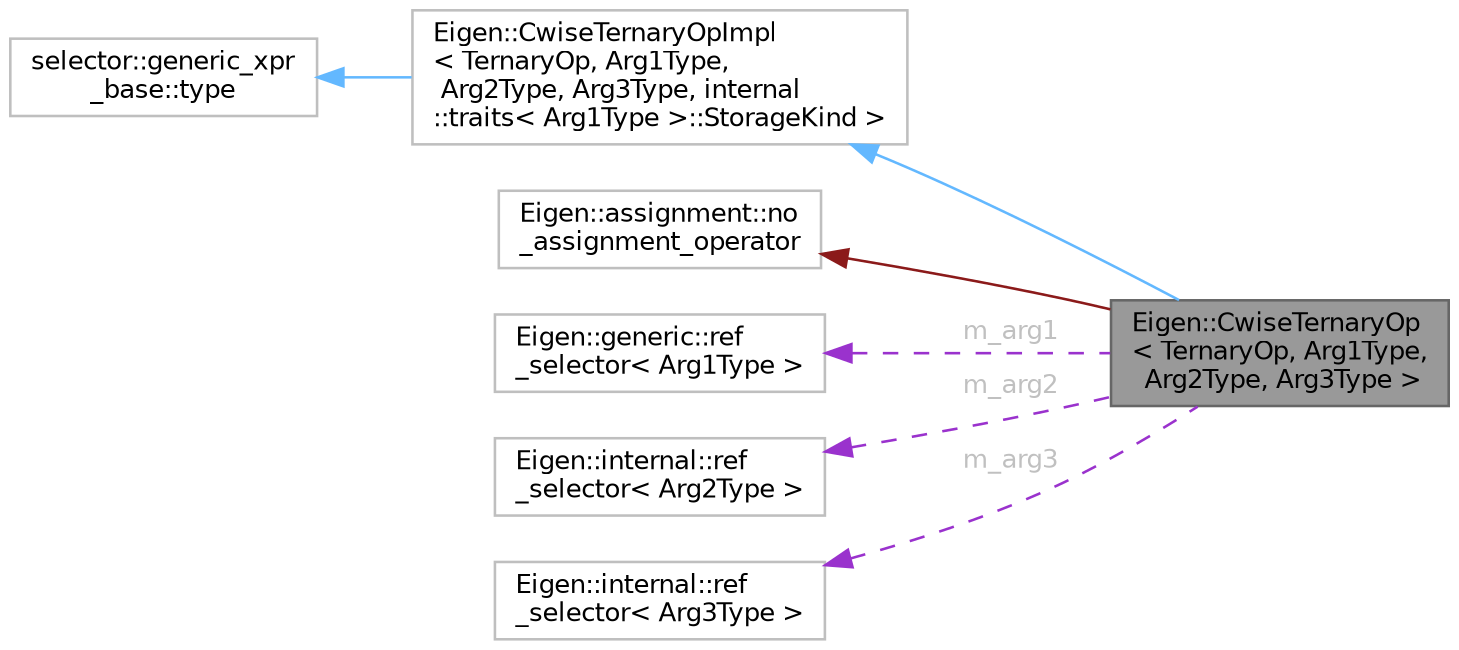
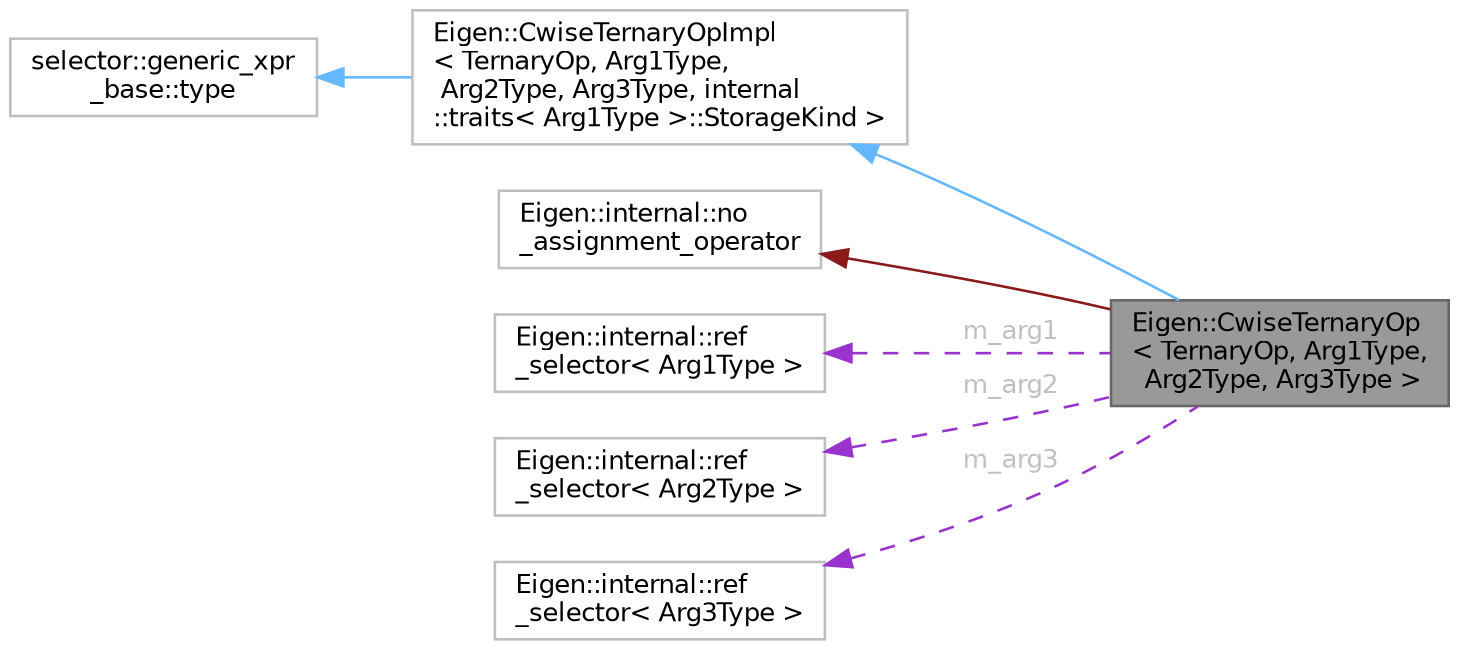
node "Eigen::assignment::no _assignment_operator": label "Eigen::assignment::no _assignment_operator" -> "Eigen::internal::no _assignment_operator"
node "Eigen::generic::ref _selector< Arg1Type >": label "Eigen::generic::ref _selector< Arg1Type >" -> "Eigen::internal::ref _selector< Arg1Type >"
